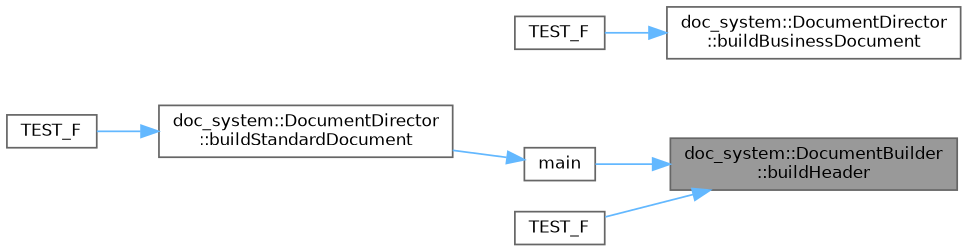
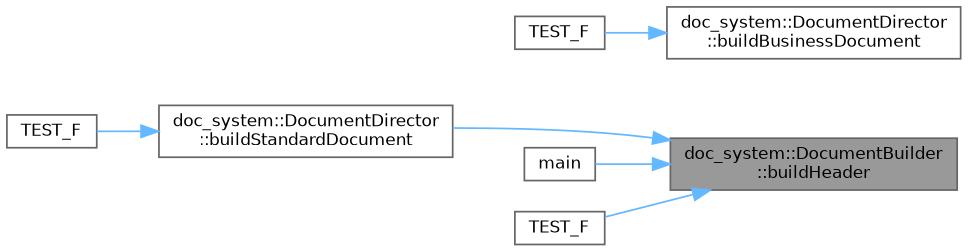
edge "doc_system::DocumentDirector ::buildStandardDocument" -> "main": now "doc_system::DocumentDirector ::buildStandardDocument" -> "doc_system::DocumentBuilder ::buildHeader"
